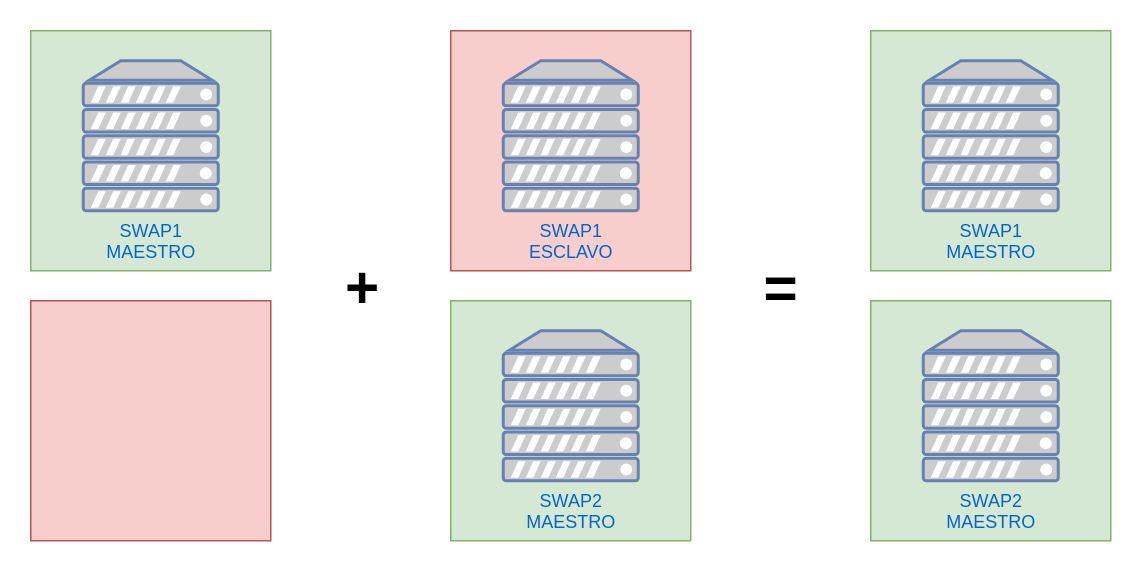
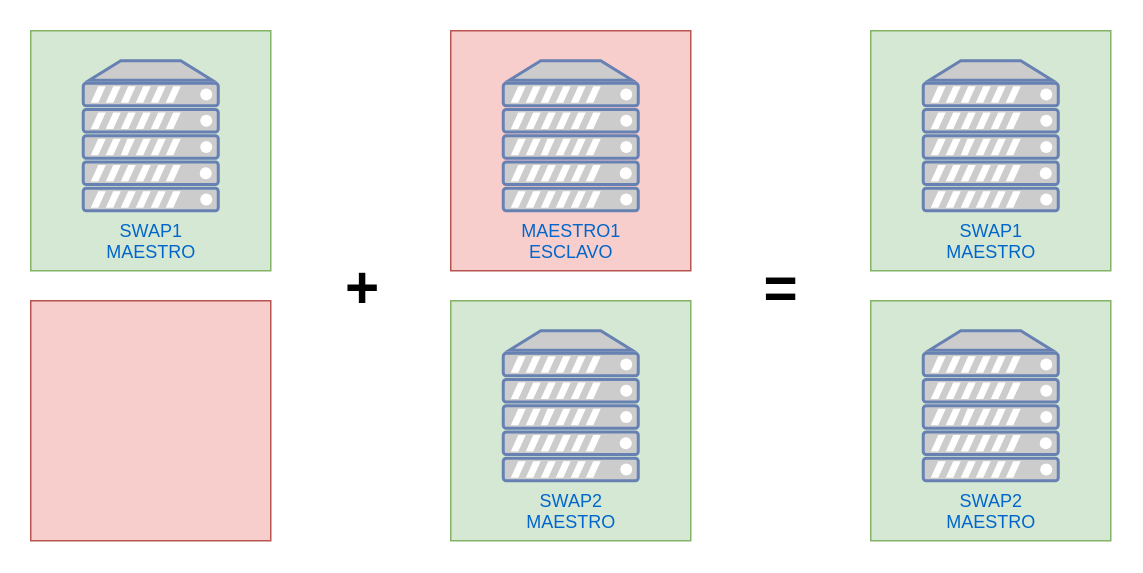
node "SWAP1 ESCLAVO": label "SWAP1 ESCLAVO" -> "MAESTRO1 ESCLAVO"
